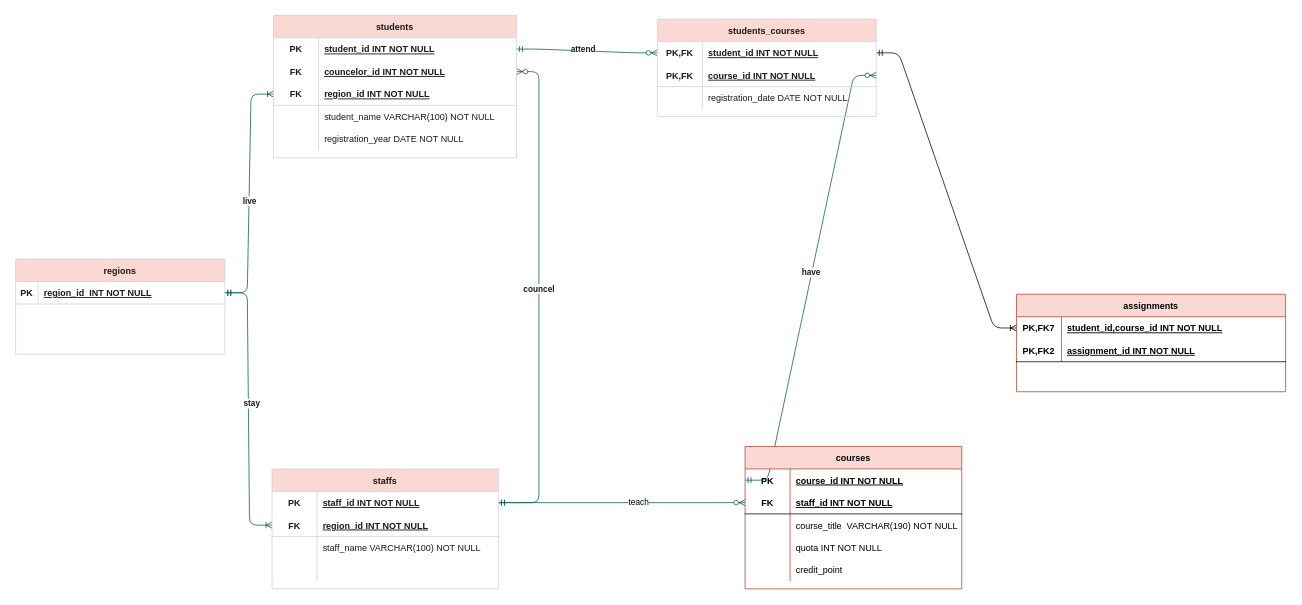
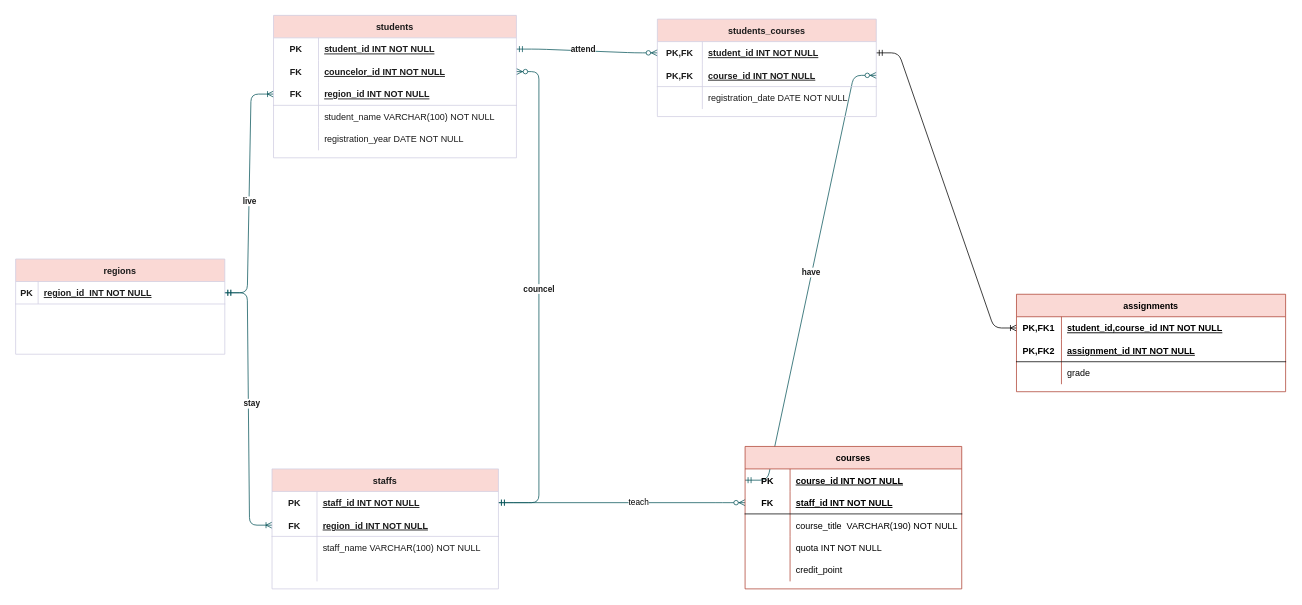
node "PK,FK7": label "PK,FK7" -> "PK,FK1"
node "grade": added
